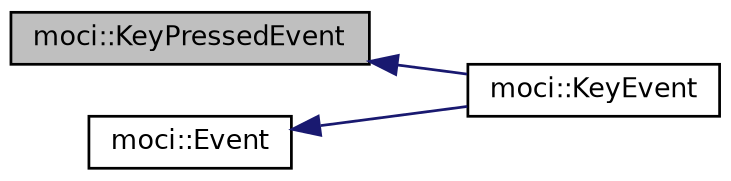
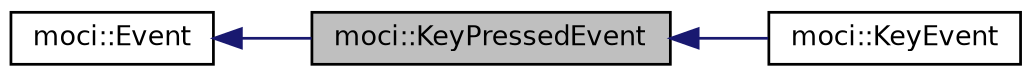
edge "moci::KeyEvent" -> "moci::Event": now "moci::KeyPressedEvent" -> "moci::Event"
